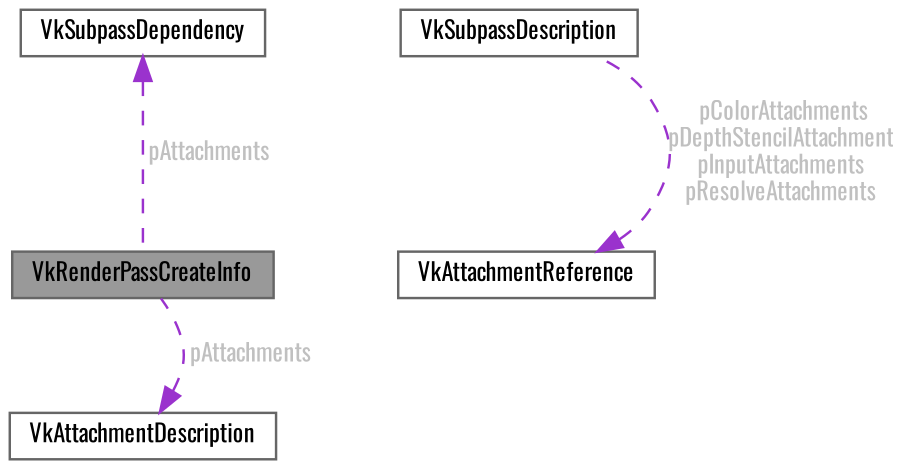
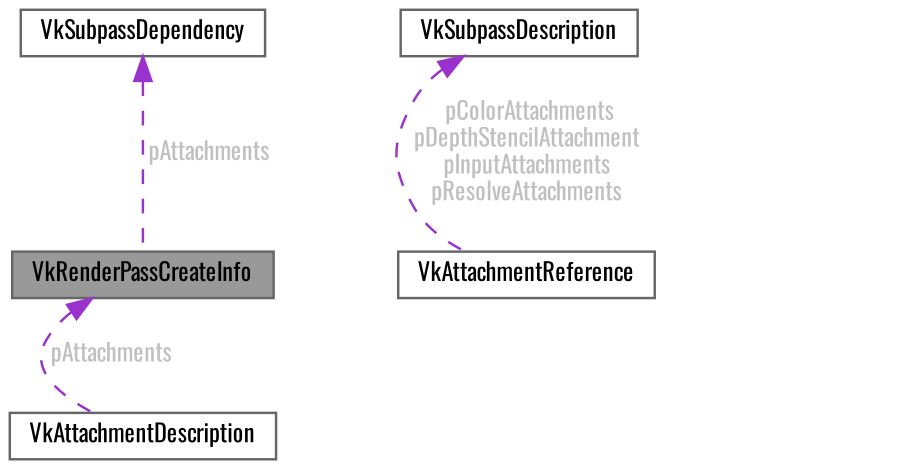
edge "VkSubpassDescription" -> "VkAttachmentReference": reversed
edge "VkRenderPassCreateInfo" -> "VkAttachmentDescription": reversed
